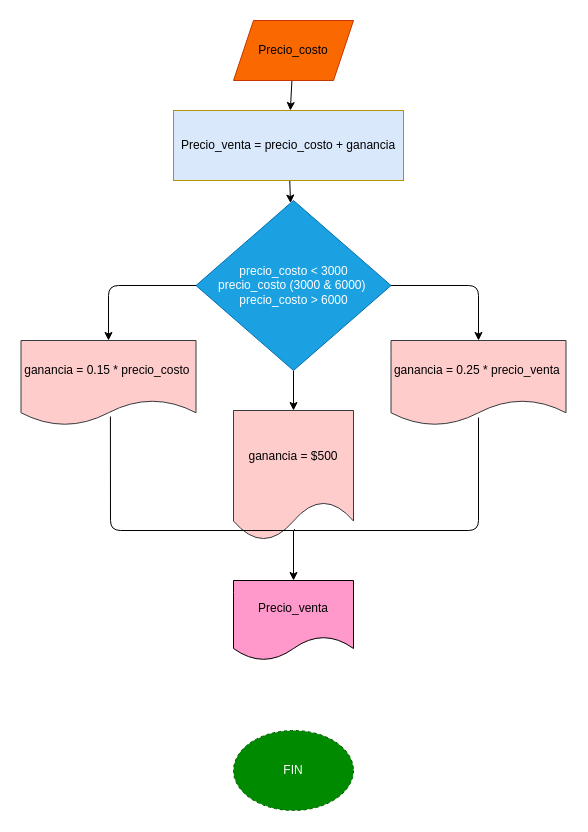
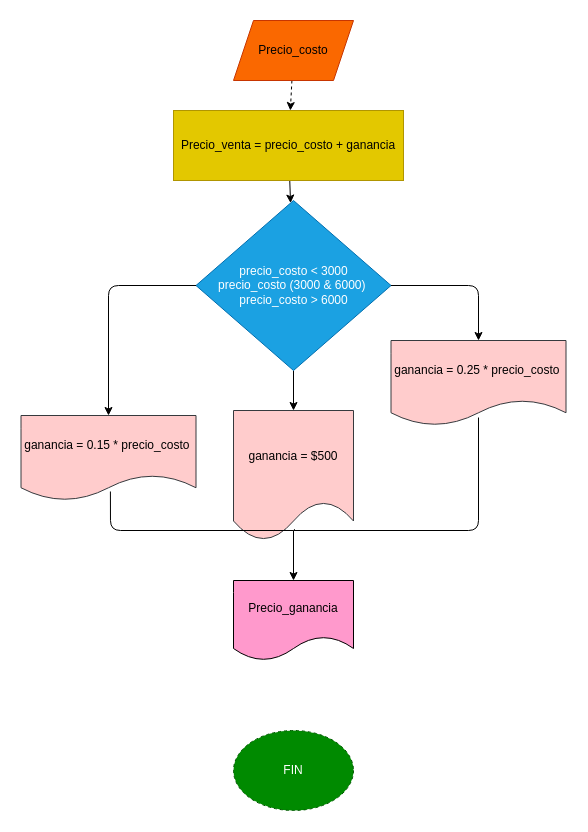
edge "Precio_costo" -> "Precio_venta = precio_costo + ganancia": style solid -> dashed
node "Precio_venta = precio_costo + ganancia": fillcolor #dae8fc -> #e3c800
node "ganancia = 0.25 * precio_venta": label "ganancia = 0.25 * precio_venta" -> "ganancia = 0.25 * precio_costo"
node "ganancia = 0.15 * precio_costo": moved (109, 383) -> (109, 458)
node "Precio_venta": label "Precio_venta" -> "Precio_ganancia"
